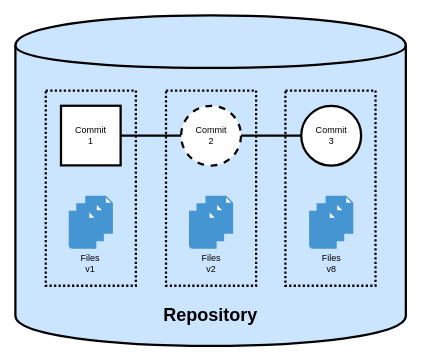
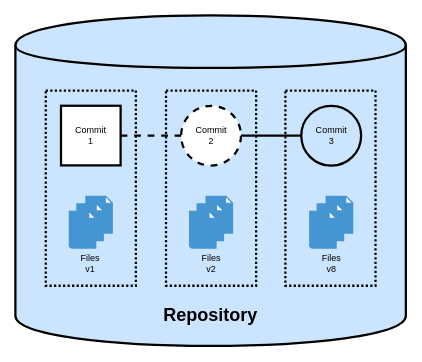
edge "Commit 1" -- "Commit 2": style solid -> dashed
node "Commit 3": fillcolor #ffffff -> #cce5ff
